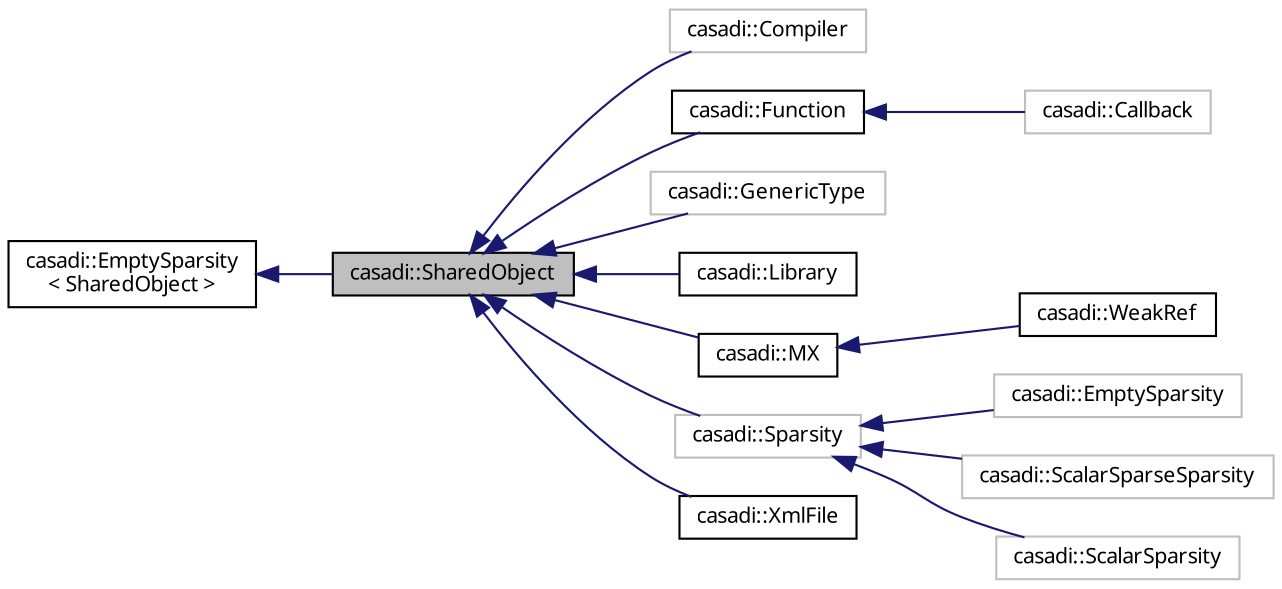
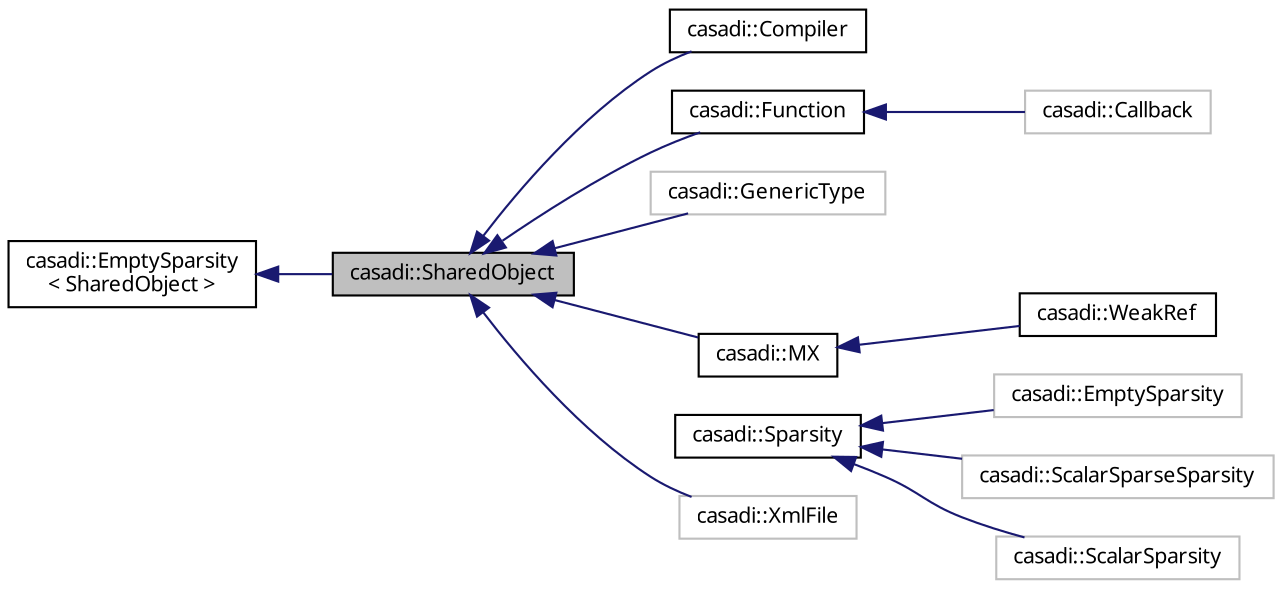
node "casadi::Compiler": color grey75 -> black
node "casadi::Library": removed
edge "casadi::Sparsity" -> "casadi::SharedObject": removed
node "casadi::Sparsity": color grey75 -> black
node "casadi::XmlFile": color black -> grey75
